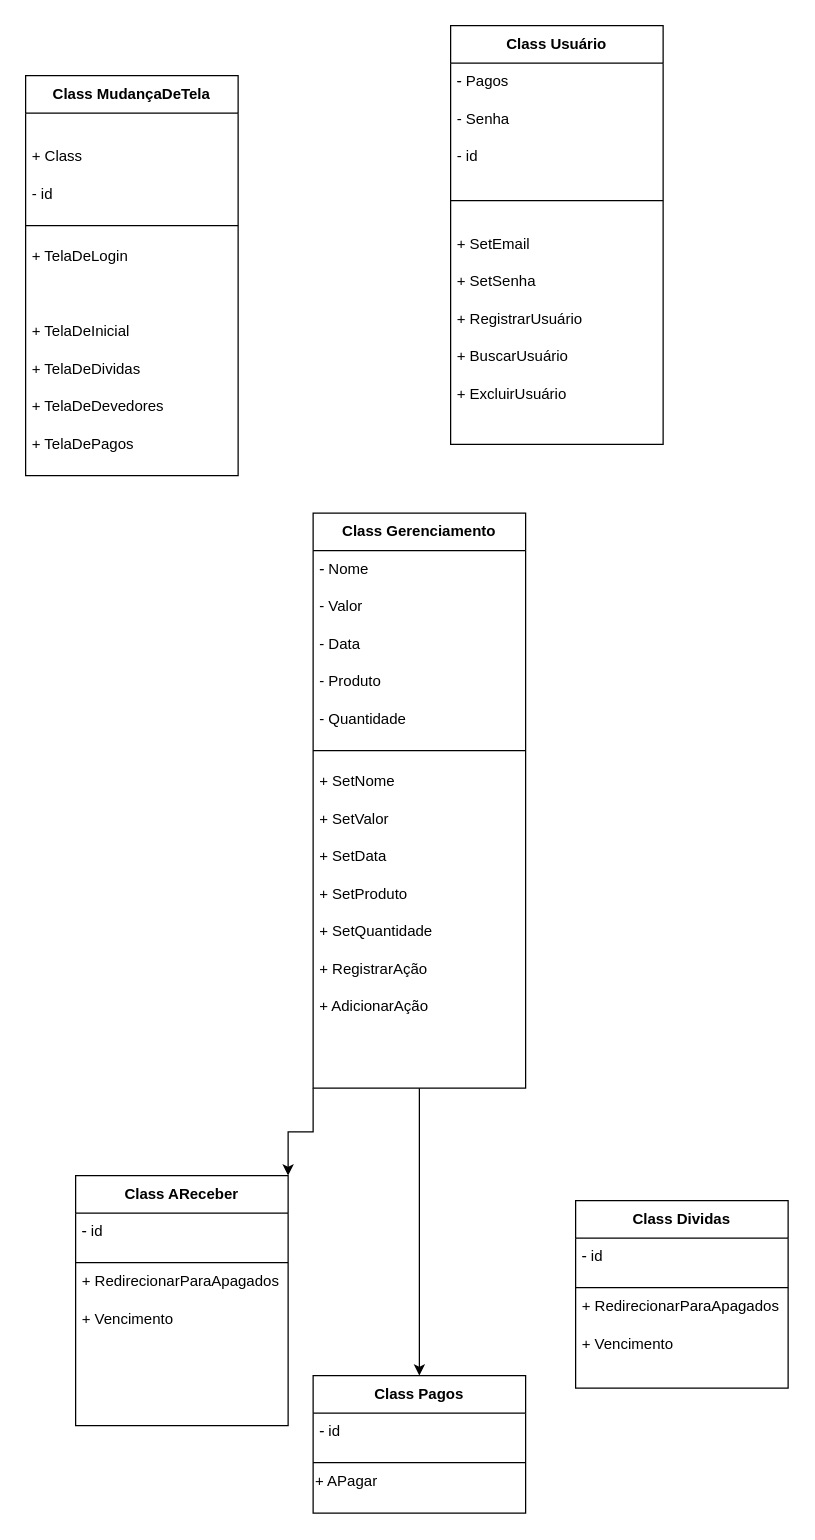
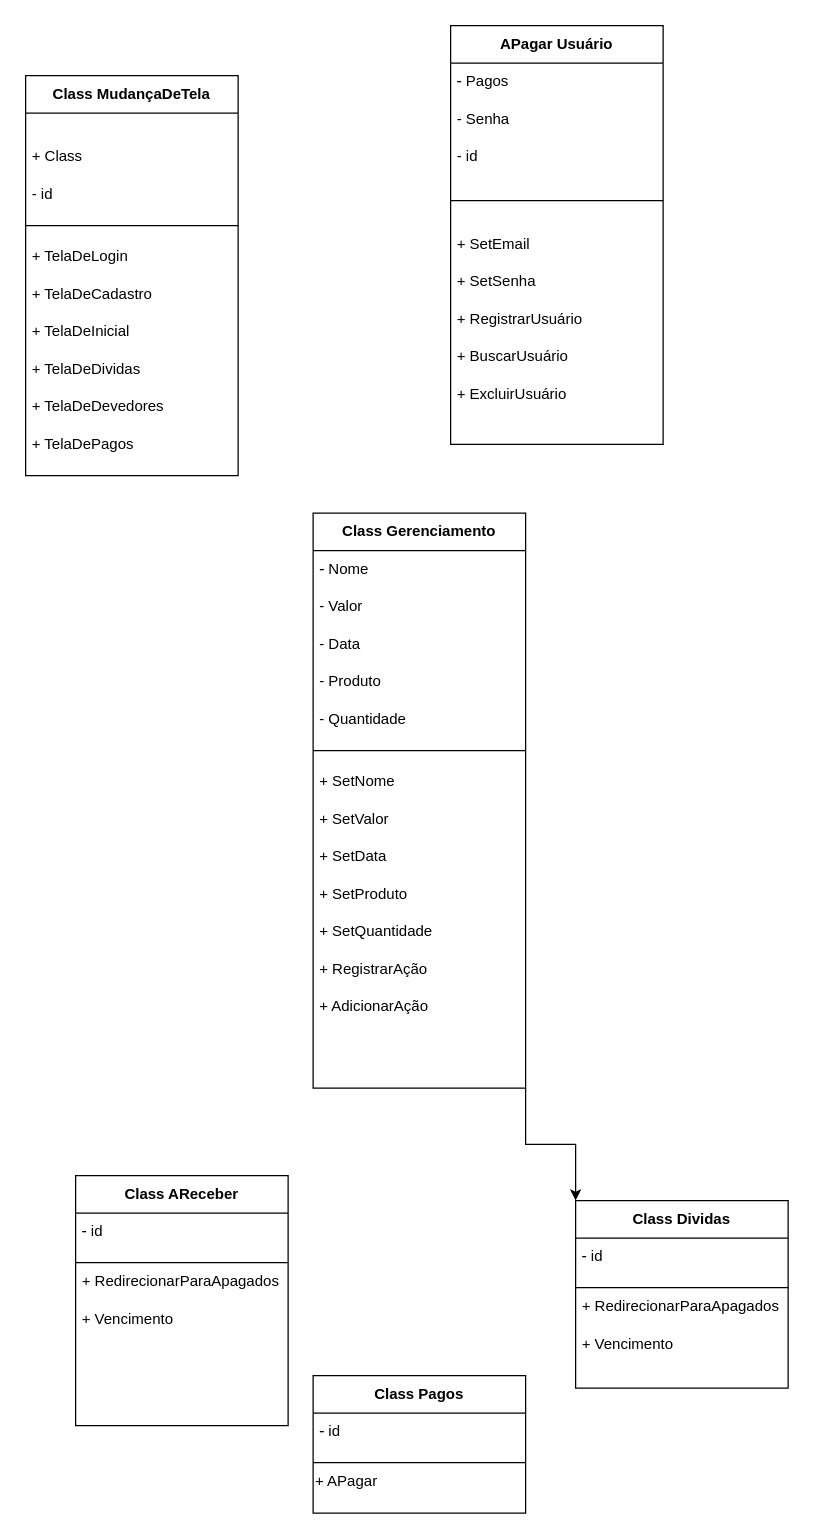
node "Class Usuário": label "Class Usuário" -> "APagar Usuário"
node "+ TelaDeCadastro": added
edge "Class Gerenciamento" -> "Class AReceber": removed
edge "Class Gerenciamento" -> "Class Dividas": added
edge "Class Gerenciamento" -> "Class Pagos": removed
